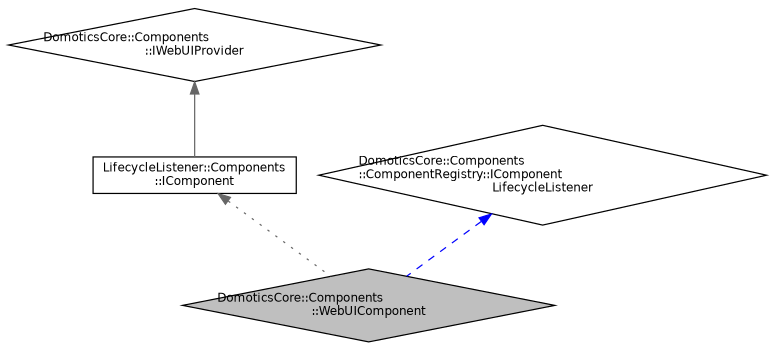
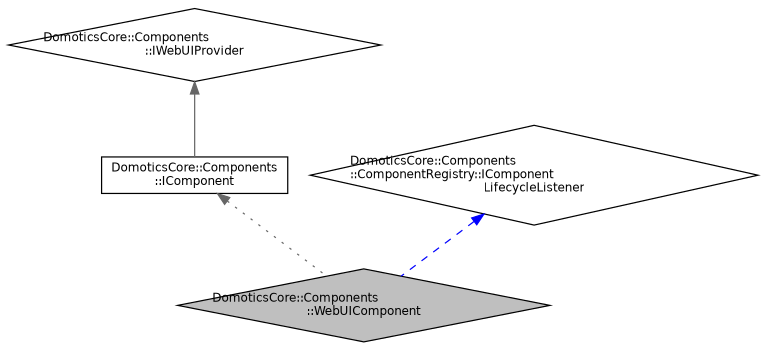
node "LifecycleListener::Components ::IComponent": label "LifecycleListener::Components ::IComponent" -> "DomoticsCore::Components ::IComponent"
